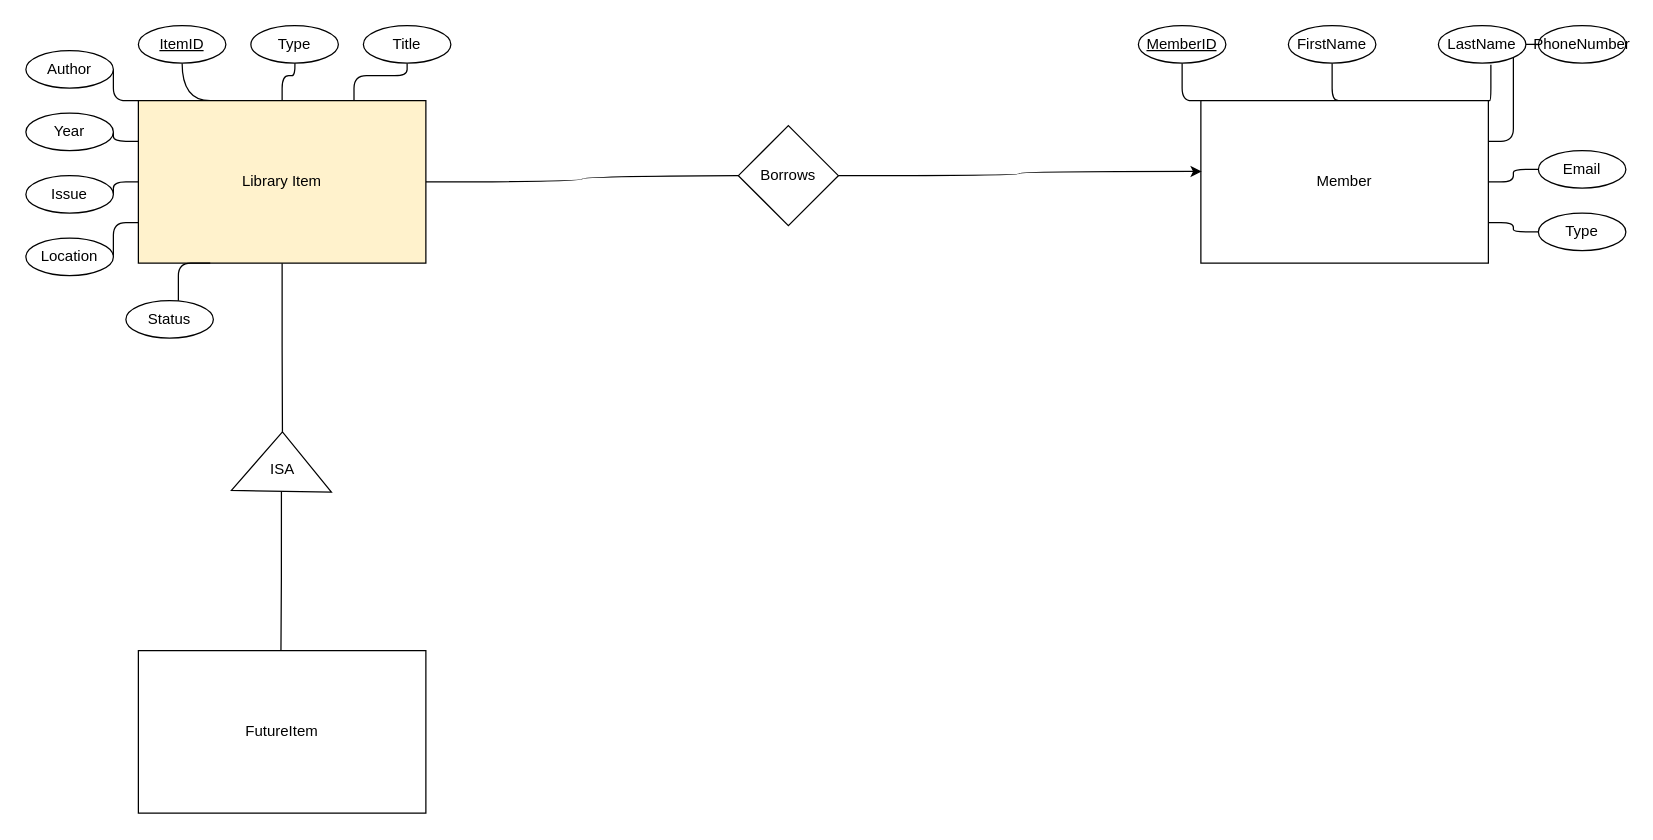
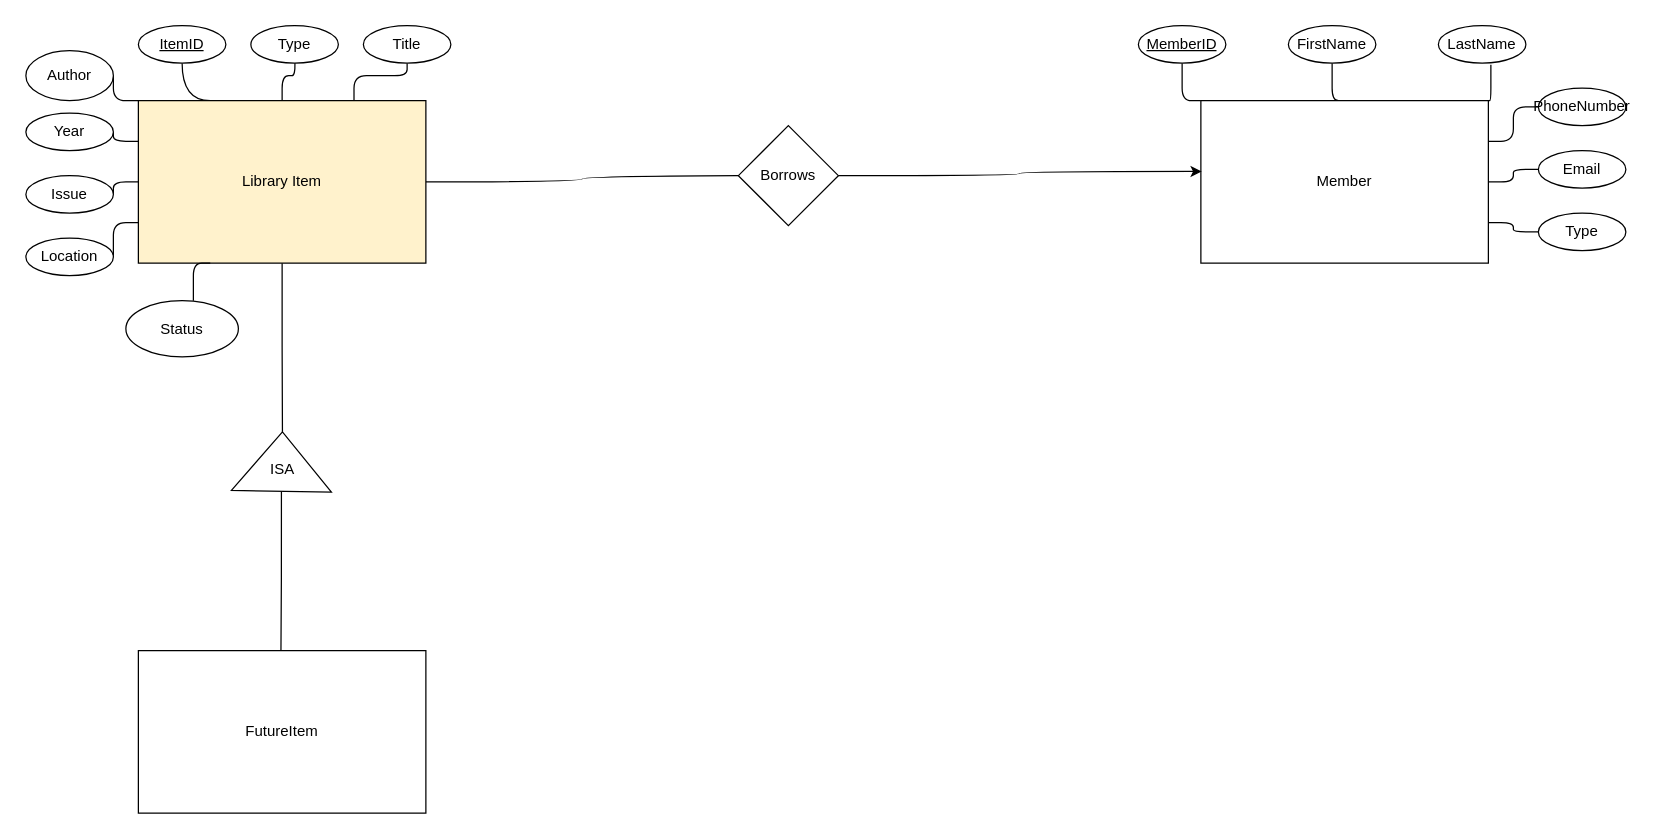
node "PhoneNumber": moved (1582, 44) -> (1582, 107)
node "Author": size 88x38 -> 88x50
node "Status": size 88x38 -> 113x56
